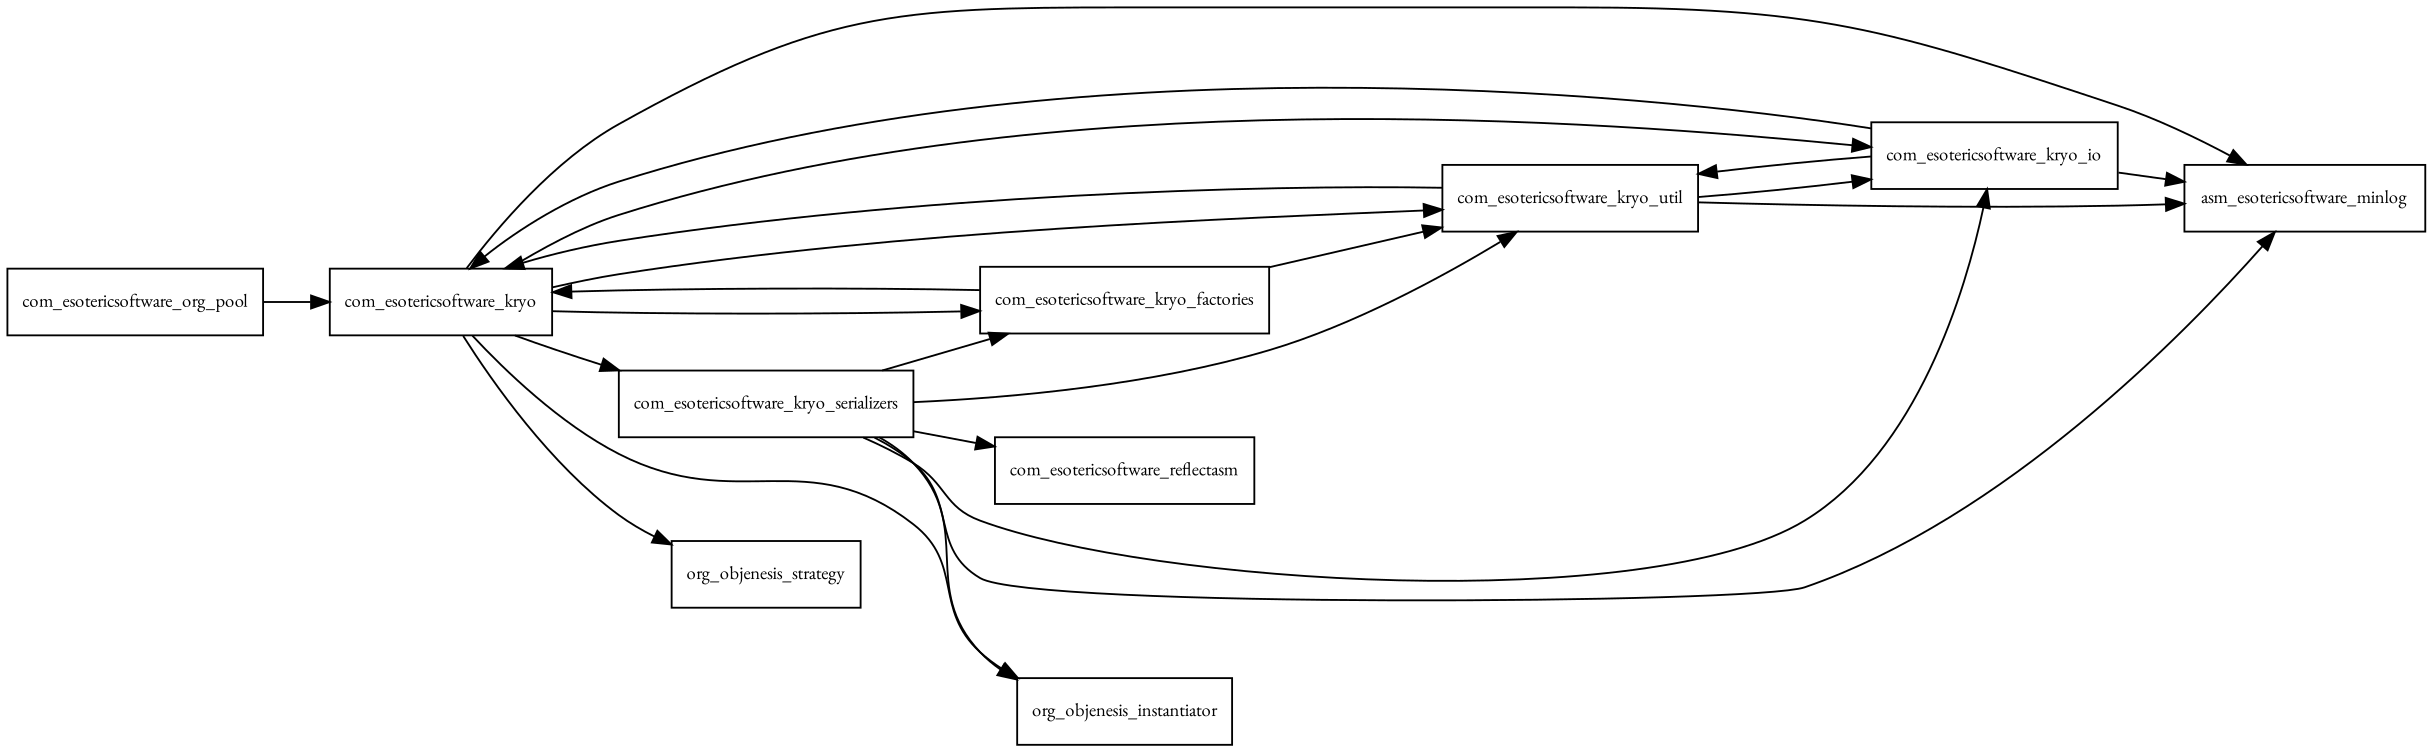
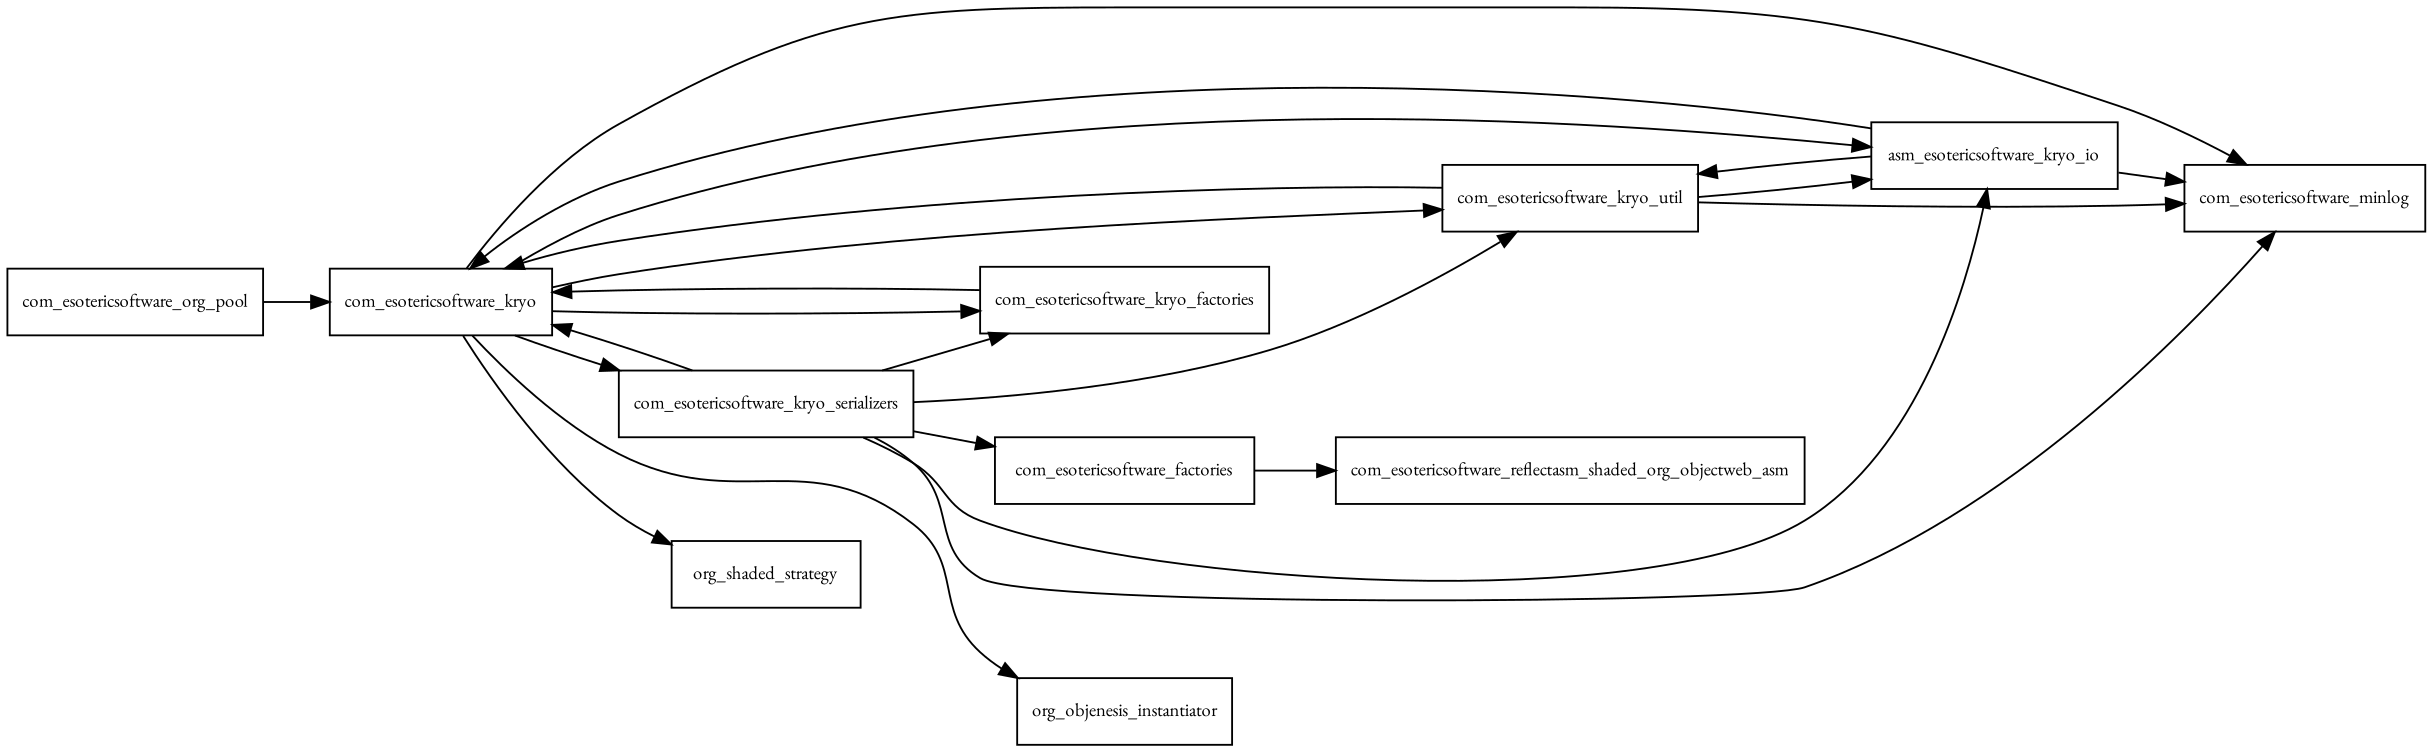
node "com_esotericsoftware_kryo_io": label "com_esotericsoftware_kryo_io" -> "asm_esotericsoftware_kryo_io"
node "asm_esotericsoftware_minlog": label "asm_esotericsoftware_minlog" -> "com_esotericsoftware_minlog"
edge "com_esotericsoftware_kryo_factories" -> "com_esotericsoftware_kryo_util": removed
node "com_esotericsoftware_reflectasm": label "com_esotericsoftware_reflectasm" -> "com_esotericsoftware_factories"
node "com_esotericsoftware_reflectasm_shaded_org_objectweb_asm": added
edge "com_esotericsoftware_kryo_serializers" -> "org_objenesis_instantiator": now "com_esotericsoftware_kryo_serializers" -> "com_esotericsoftware_kryo"
node "org_objenesis_strategy": label "org_objenesis_strategy" -> "org_shaded_strategy"
